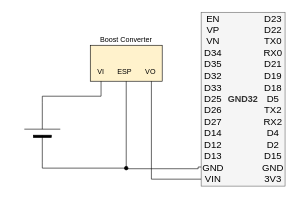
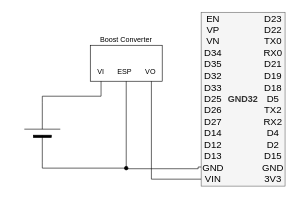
node "Boost Converter": fillcolor #fff2cc -> #ffffff
